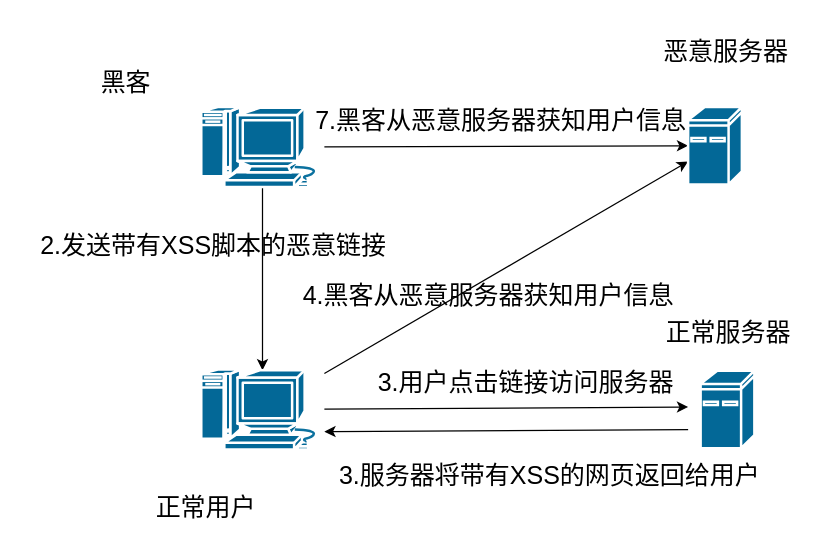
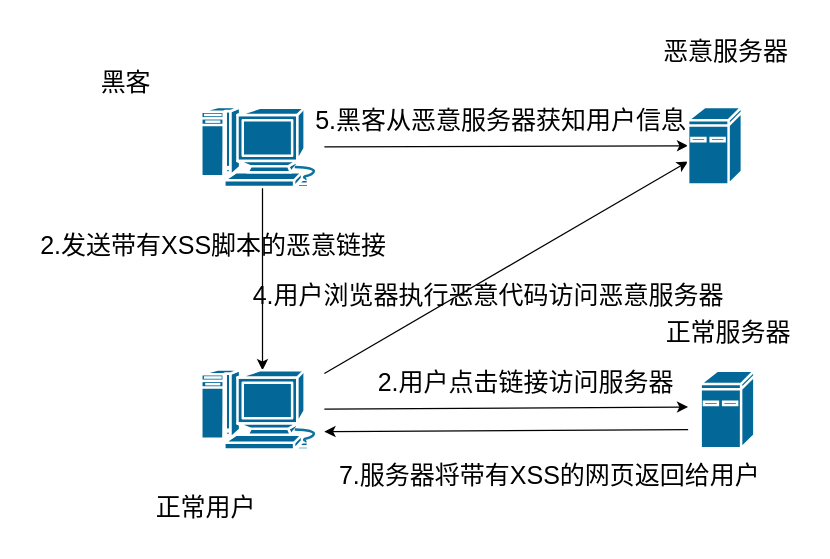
node "7.黑客从恶意服务器获知用户信息": label "7.黑客从恶意服务器获知用户信息" -> "5.黑客从恶意服务器获知用户信息"
node "4.黑客从恶意服务器获知用户信息": label "4.黑客从恶意服务器获知用户信息" -> "4.用户浏览器执行恶意代码访问恶意服务器"
node "3.用户点击链接访问服务器": label "3.用户点击链接访问服务器" -> "2.用户点击链接访问服务器"
node "3.服务器将带有XSS的网页返回给用户": label "3.服务器将带有XSS的网页返回给用户" -> "7.服务器将带有XSS的网页返回给用户"
